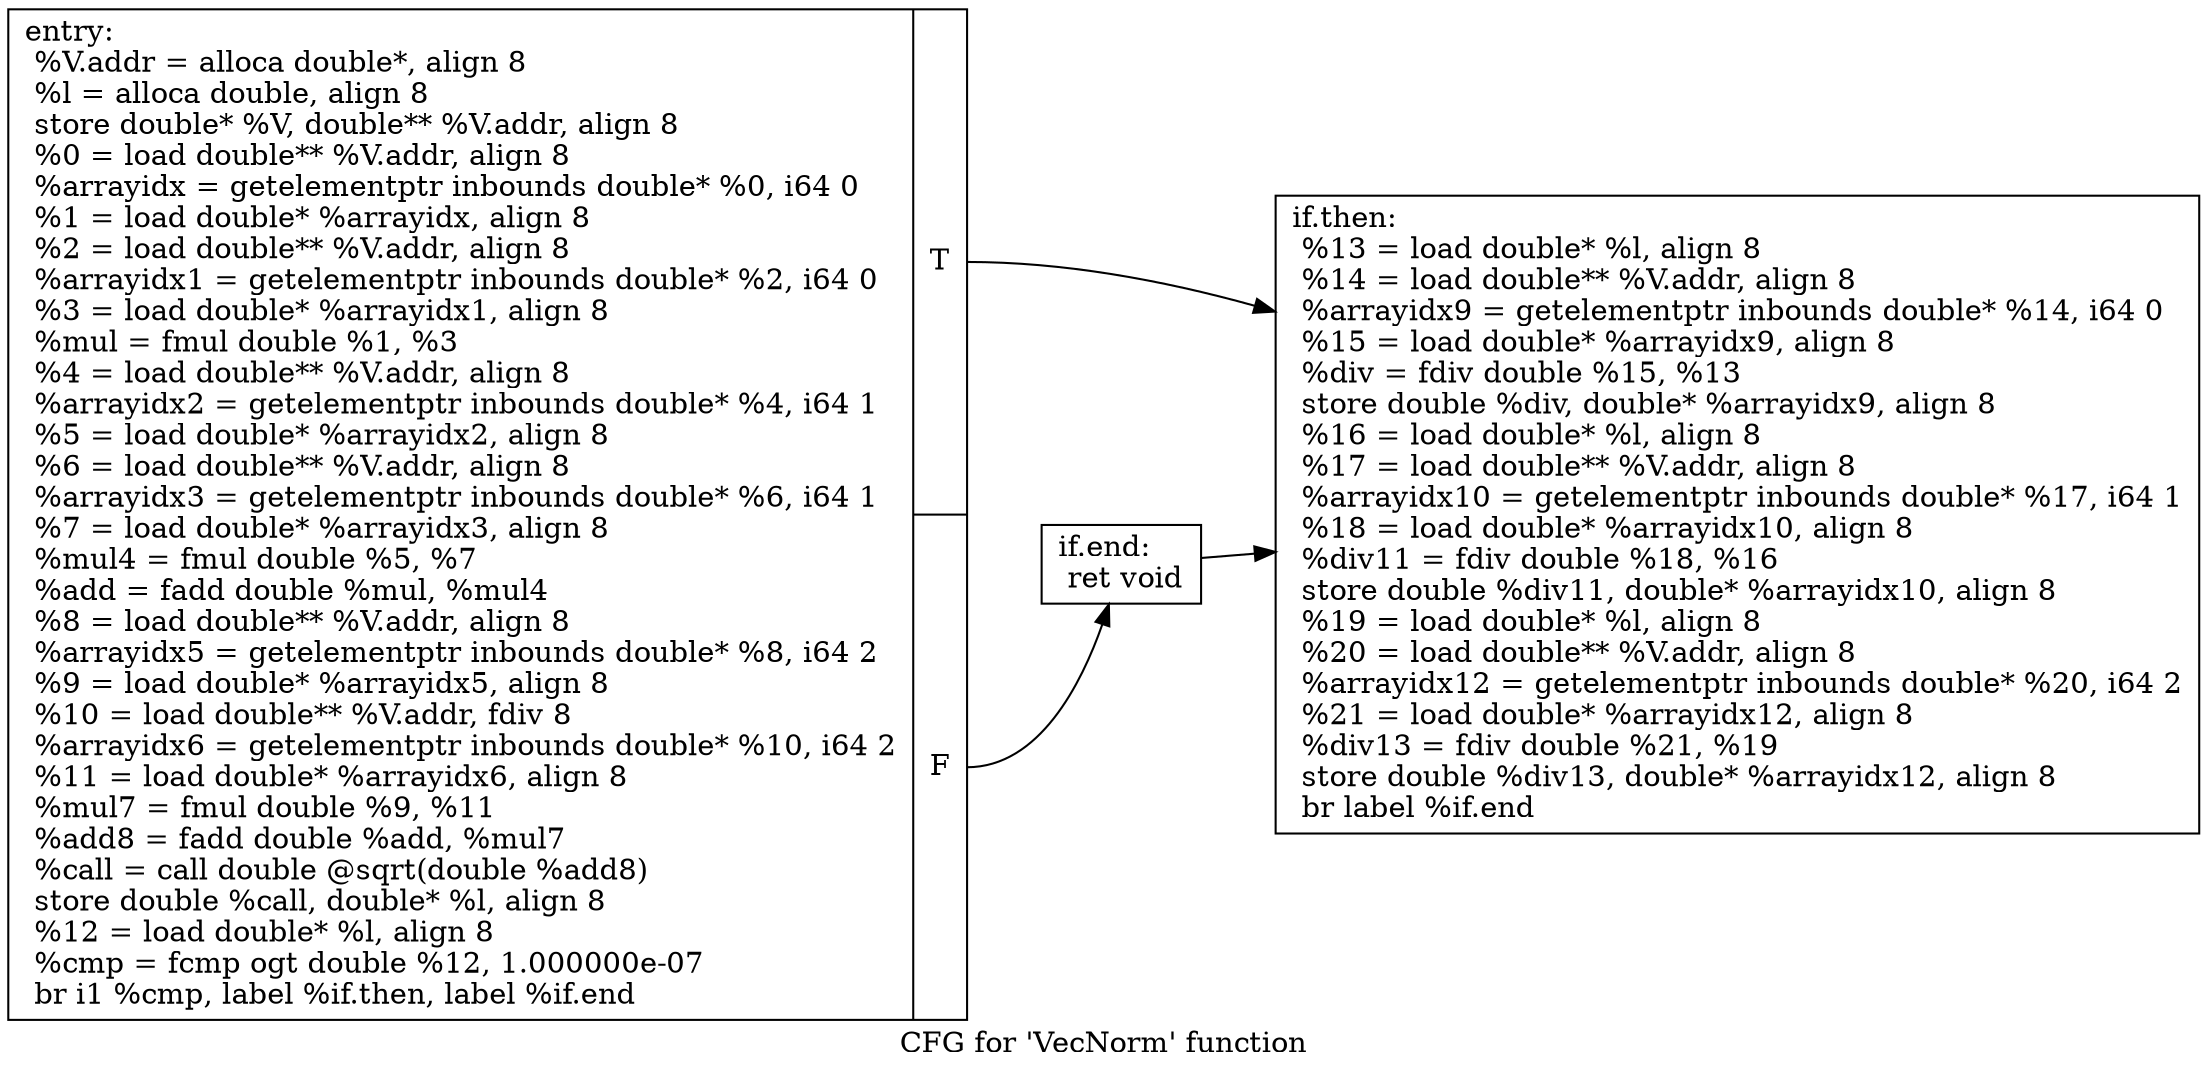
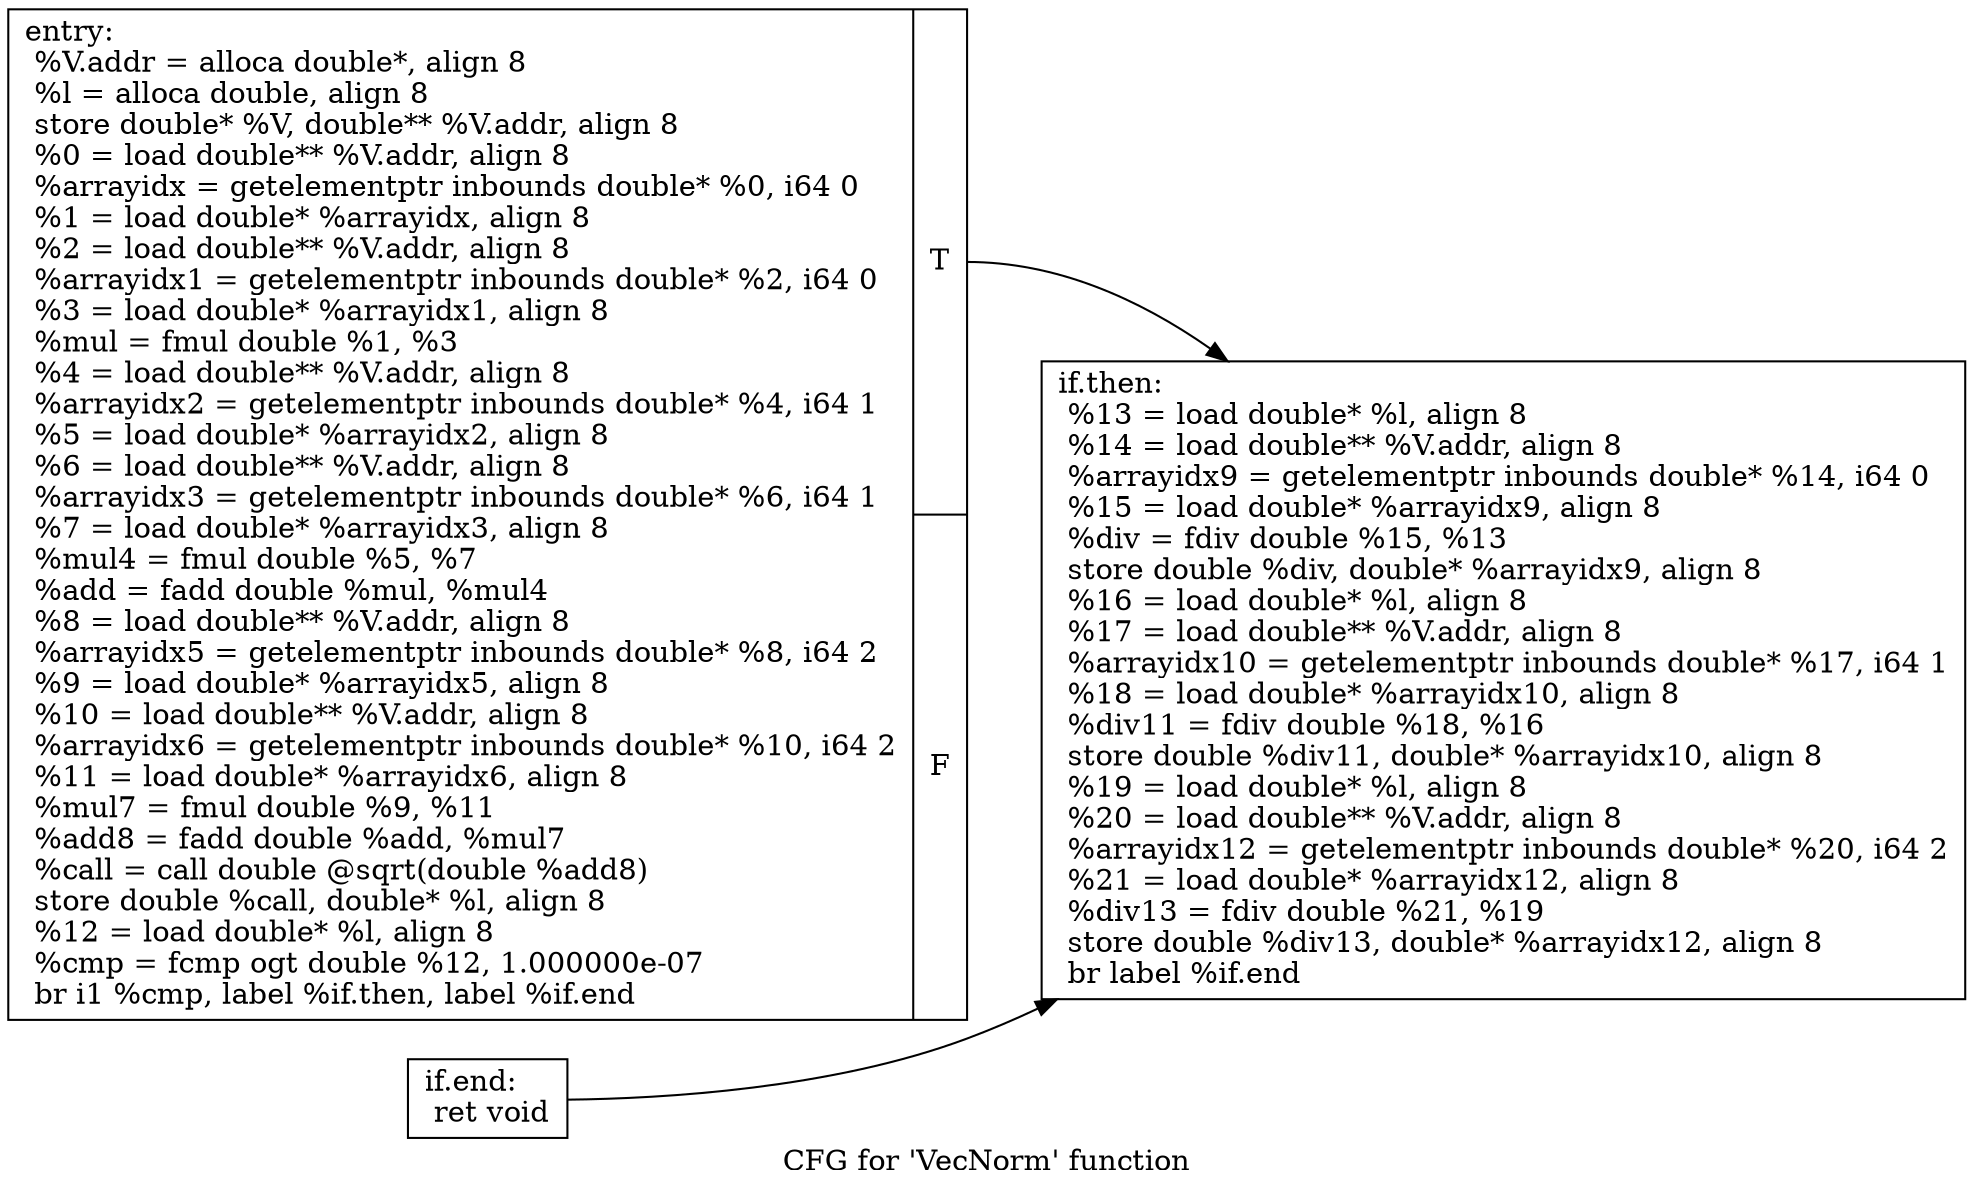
node "entry:": text "%10 = load double** %V.addr, fdiv 8" -> "%10 = load double** %V.addr, align 8"
edge "entry:" -> "if.end:": removed
